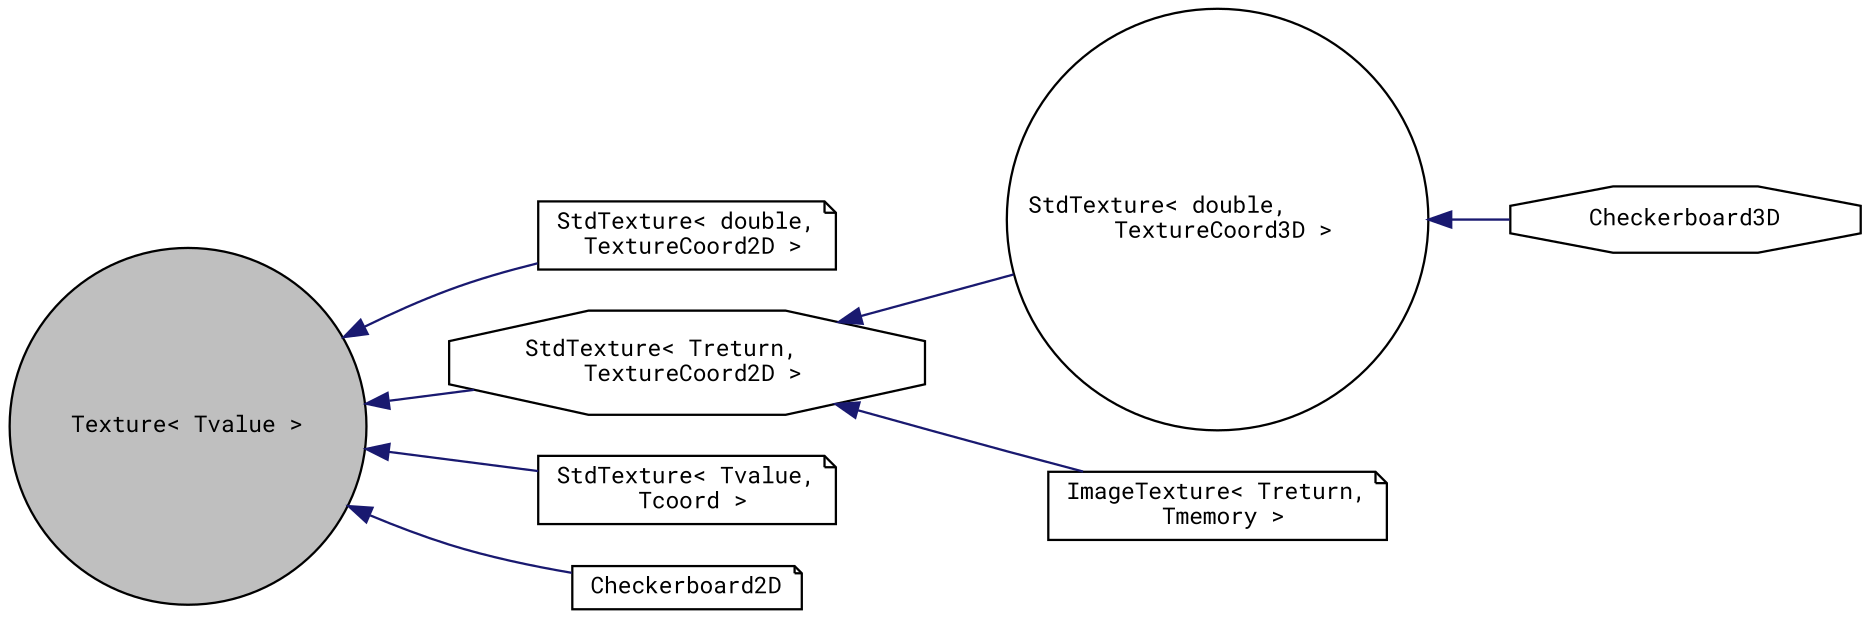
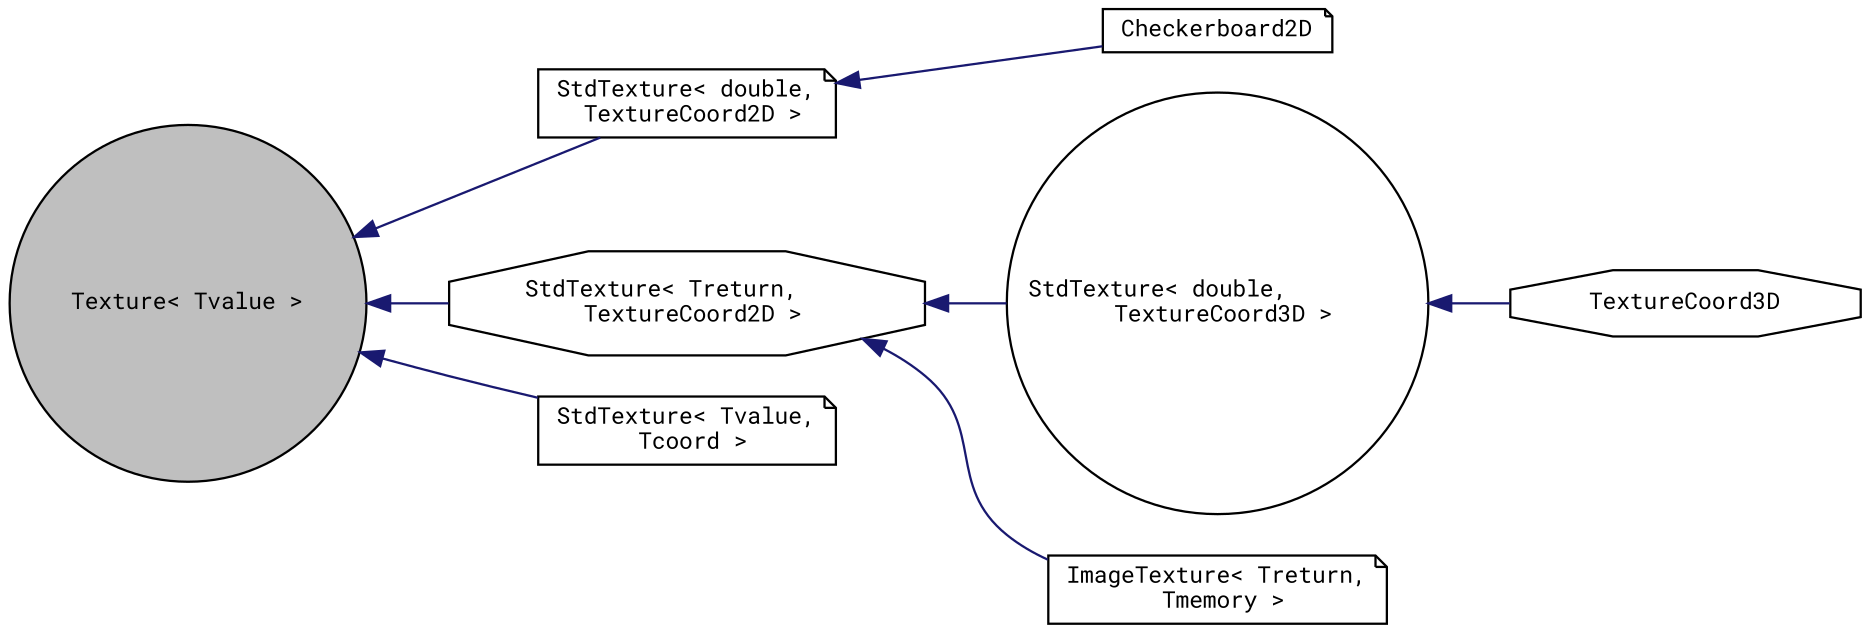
node "Checkerboard3D": label "Checkerboard3D" -> "TextureCoord3D"
edge "Checkerboard2D" -> "Texture< Tvalue >": now "Checkerboard2D" -> "StdTexture< double, TextureCoord2D >"
